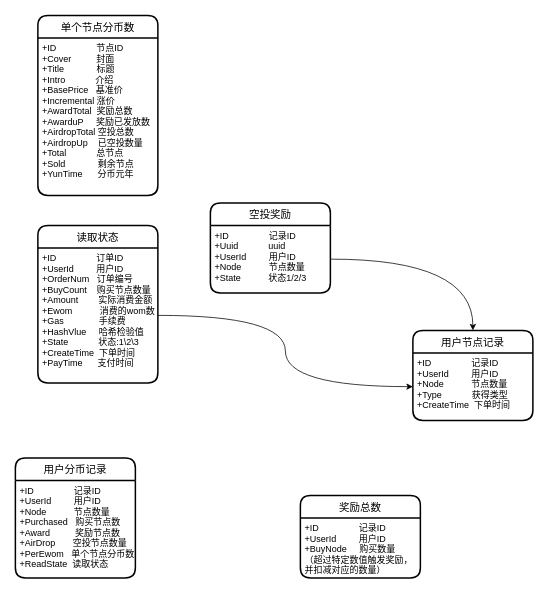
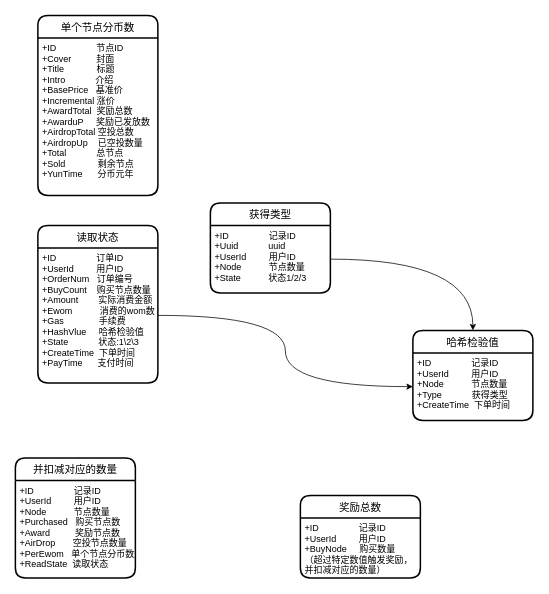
node "空投奖励": label "空投奖励" -> "获得类型"
node "用户节点记录": label "用户节点记录" -> "哈希检验值"
node "用户分币记录": label "用户分币记录" -> "并扣减对应的数量"
